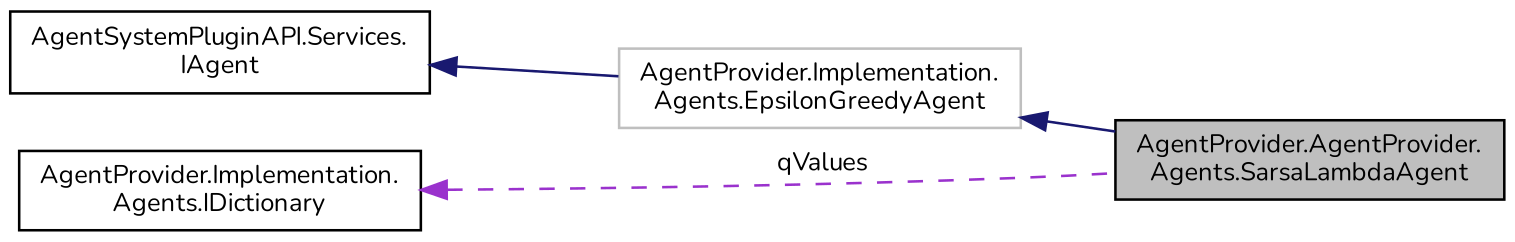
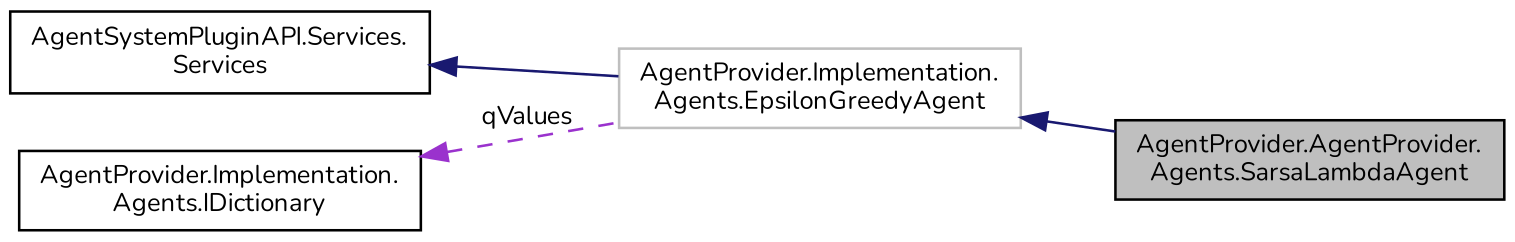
node "AgentSystemPluginAPI.Services. IAgent": label "AgentSystemPluginAPI.Services. IAgent" -> "AgentSystemPluginAPI.Services. Services"
edge "AgentProvider.AgentProvider. Agents.SarsaLambdaAgent" -> "AgentProvider.Implementation. Agents.IDictionary": now "AgentProvider.Implementation. Agents.EpsilonGreedyAgent" -> "AgentProvider.Implementation. Agents.IDictionary"
